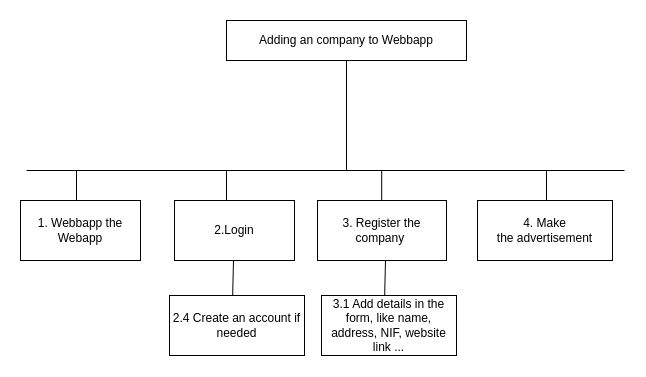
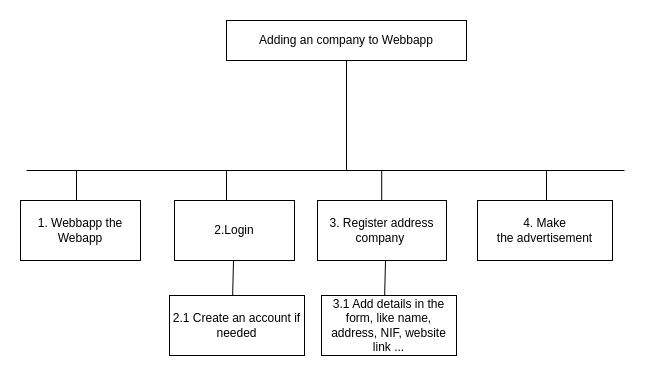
node "3. Register the company": label "3. Register the company" -> "3. Register address company"
node "2.4 Create an account if needed": label "2.4 Create an account if needed" -> "2.1 Create an account if needed"
